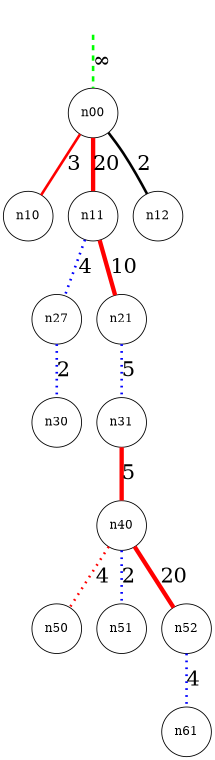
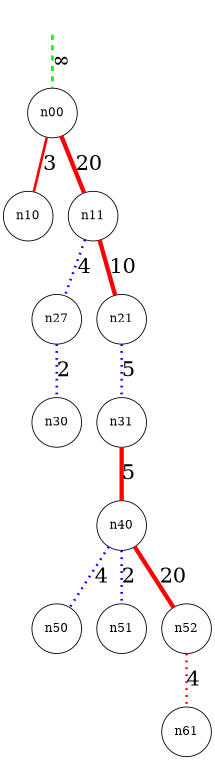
node "n12": removed
edge "n40" -- "n50": color red -> blue
edge "n52" -- "n61": color blue -> red
